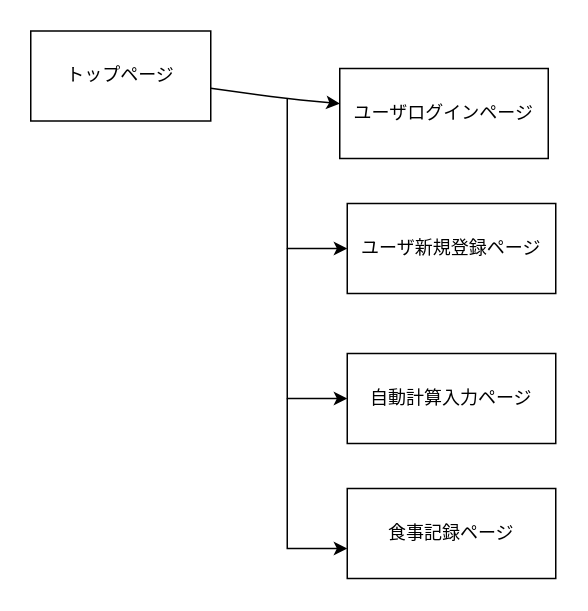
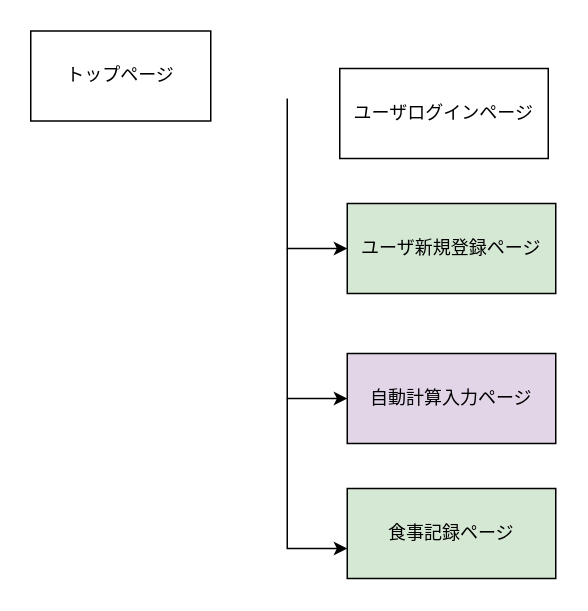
edge "トップページ" -> "ユーザログインページ": removed
node "ユーザ新規登録ページ": fillcolor #ffffff -> #d5e8d4
node "自動計算入力ページ": fillcolor #ffffff -> #e1d5e7
node "食事記録ページ": fillcolor #ffffff -> #d5e8d4
